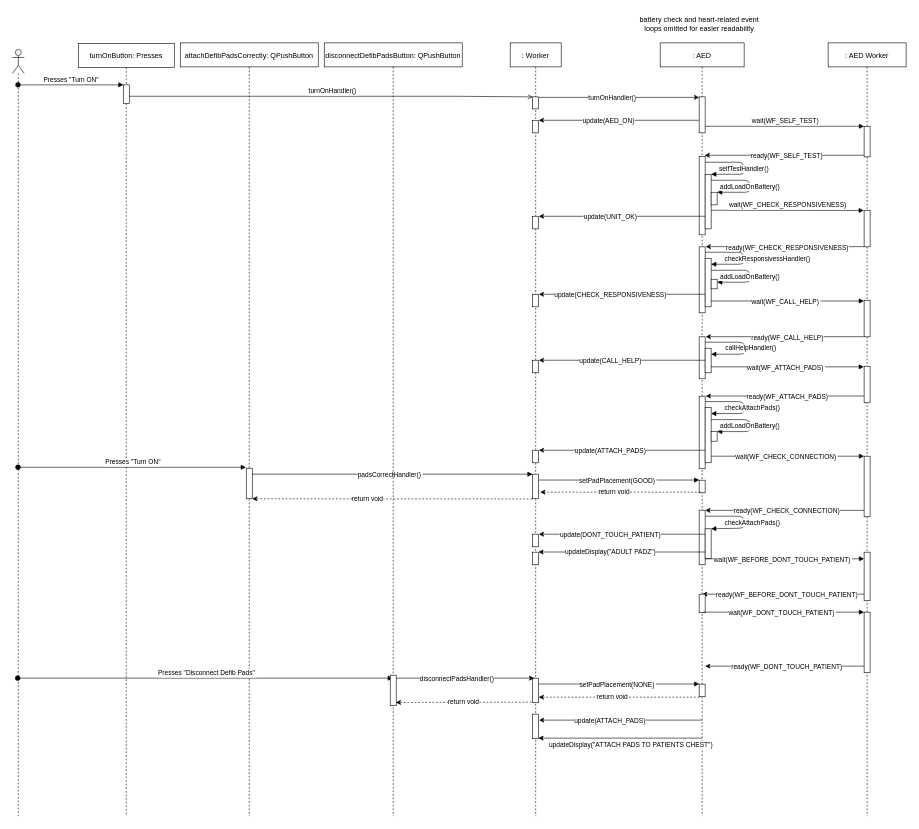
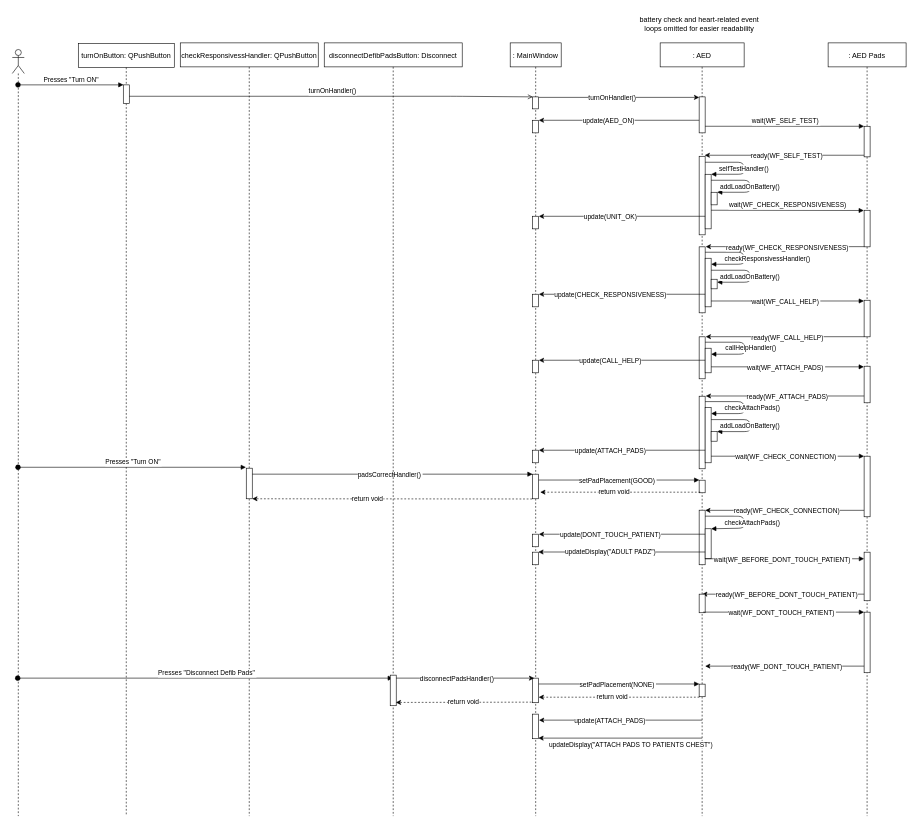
node "attachDefibPadsCorrectly: QPushButton": label "attachDefibPadsCorrectly: QPushButton" -> "checkResponsivessHandler: QPushButton"
node "disconnectDefibPadsButton: QPushButton": label "disconnectDefibPadsButton: QPushButton" -> "disconnectDefibPadsButton: Disconnect"
node ": Worker": label ": Worker" -> ": MainWindow"
node ": AED Worker": label ": AED Worker" -> ": AED Pads"
node "turnOnButton: Presses": label "turnOnButton: Presses" -> "turnOnButton: QPushButton"
